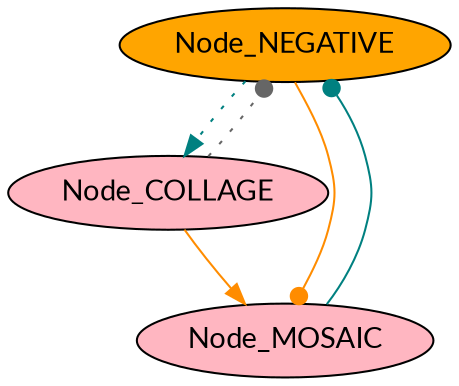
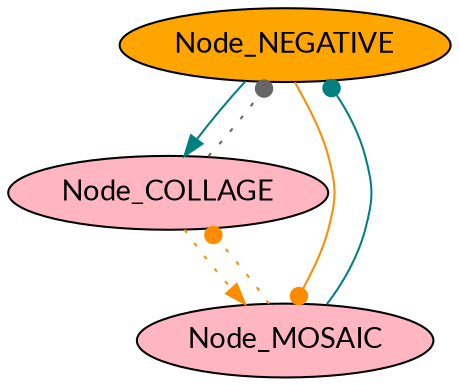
edge "Node_NEGATIVE" -> "Node_COLLAGE": style dotted -> solid
edge "Node_COLLAGE" -> "Node_MOSAIC": style solid -> dotted
edge "Node_MOSAIC" -> "Node_COLLAGE": added
